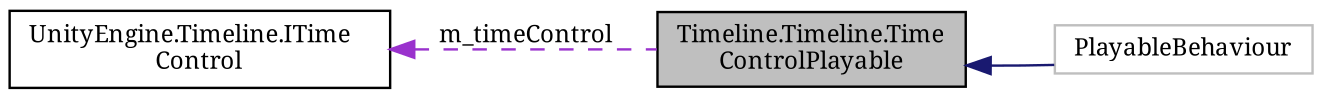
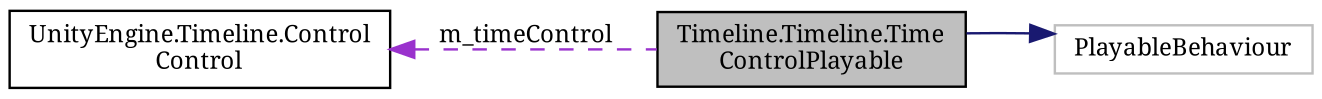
node "UnityEngine.Timeline.ITime Control": label "UnityEngine.Timeline.ITime Control" -> "UnityEngine.Timeline.Control Control"
edge "PlayableBehaviour" -> "Timeline.Timeline.Time ControlPlayable": reversed
